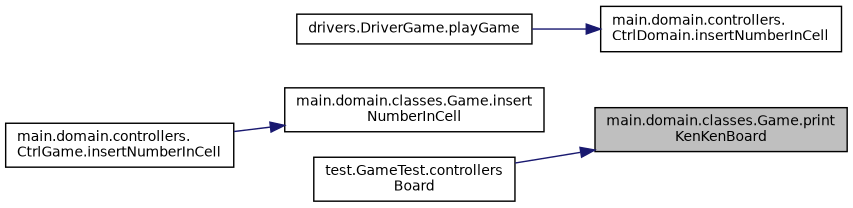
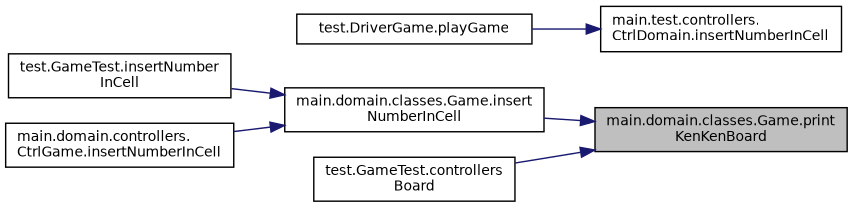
node "drivers.DriverGame.playGame": label "drivers.DriverGame.playGame" -> "test.DriverGame.playGame"
node "main.domain.controllers. CtrlDomain.insertNumberInCell": label "main.domain.controllers. CtrlDomain.insertNumberInCell" -> "main.test.controllers. CtrlDomain.insertNumberInCell"
node "test.GameTest.insertNumber InCell": added
edge "main.domain.classes.Game.insert NumberInCell" -> "main.domain.classes.Game.print KenKenBoard": added
